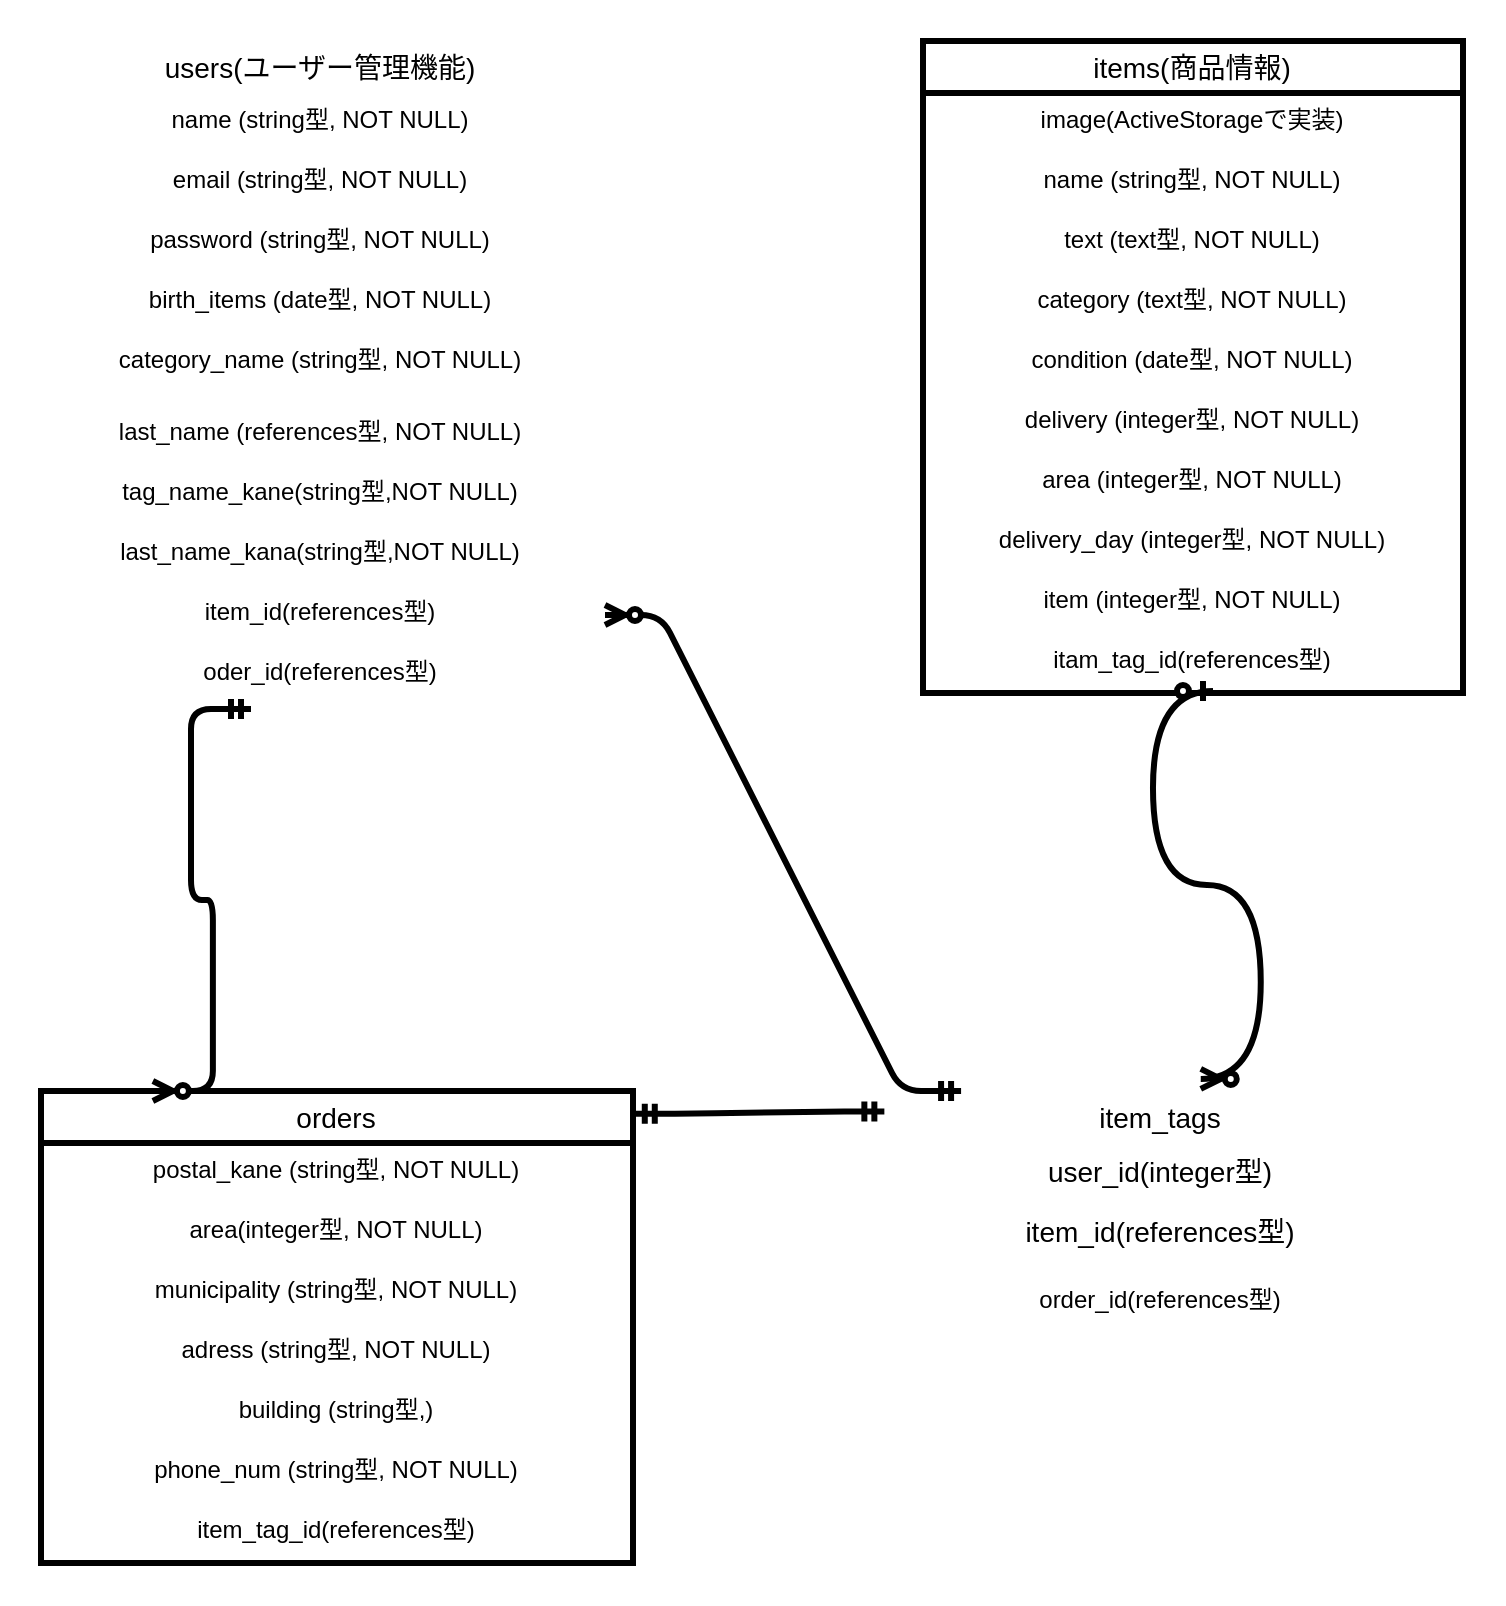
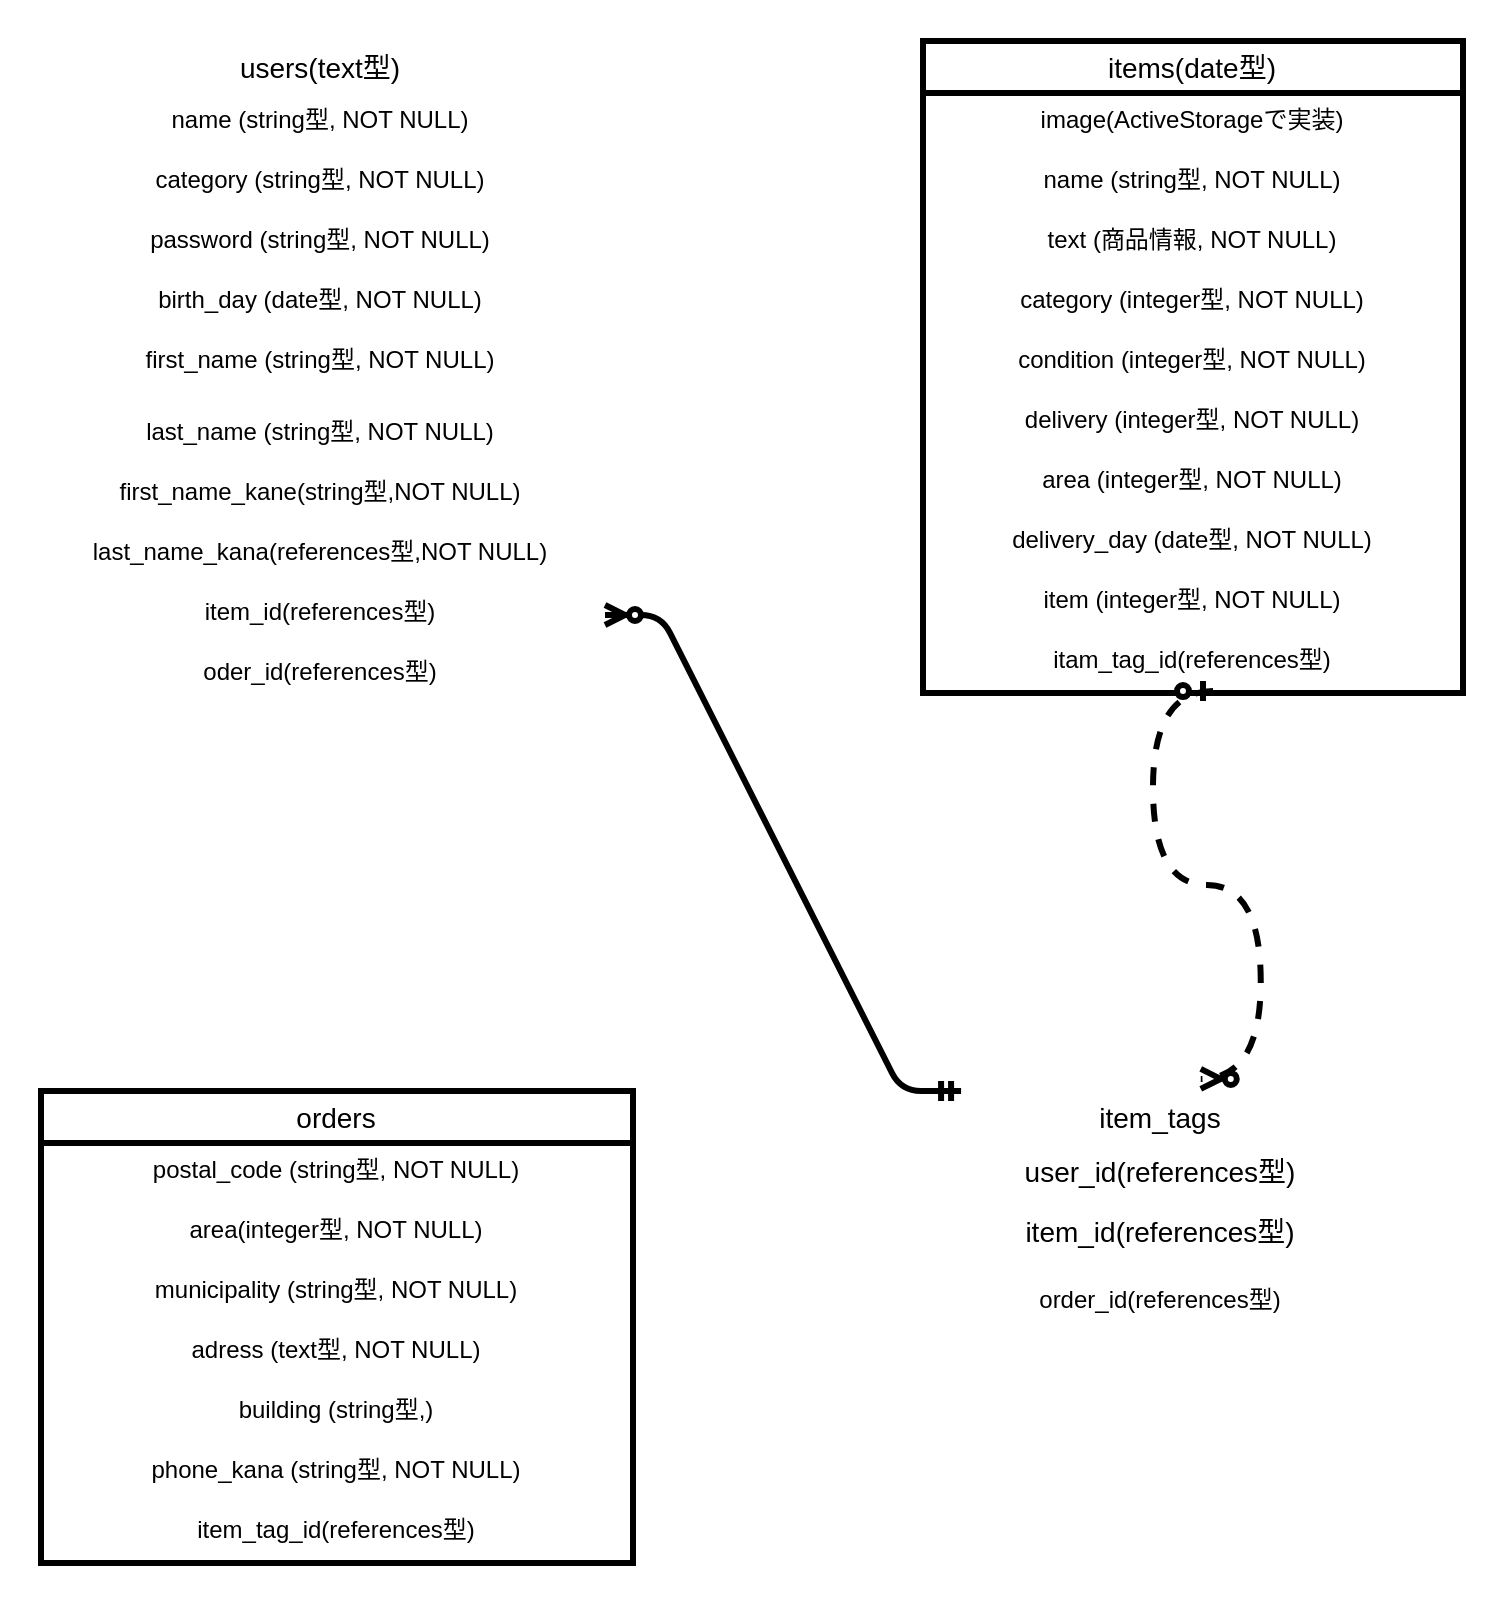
node "users(ユーザー管理機能)": label "users(ユーザー管理機能)" -> "users(text型)"
node "items(商品情報)": label "items(商品情報)" -> "items(date型)"
node "email (string型, NOT NULL)": label "email (string型, NOT NULL)" -> "category (string型, NOT NULL)"
node "text (text型, NOT NULL)": label "text (text型, NOT NULL)" -> "text (商品情報, NOT NULL)"
node "birth_items (date型, NOT NULL)": label "birth_items (date型, NOT NULL)" -> "birth_day (date型, NOT NULL)"
node "category (text型, NOT NULL)": label "category (text型, NOT NULL)" -> "category (integer型, NOT NULL)"
node "category_name (string型, NOT NULL)": label "category_name (string型, NOT NULL)" -> "first_name (string型, NOT NULL)"
node "condition (date型, NOT NULL)": label "condition (date型, NOT NULL)" -> "condition (integer型, NOT NULL)"
node "last_name (references型, NOT NULL)": label "last_name (references型, NOT NULL)" -> "last_name (string型, NOT NULL)"
node "tag_name_kane(string型,NOT NULL)": label "tag_name_kane(string型,NOT NULL)" -> "first_name_kane(string型,NOT NULL)"
node "delivery_day (integer型, NOT NULL)": label "delivery_day (integer型, NOT NULL)" -> "delivery_day (date型, NOT NULL)"
node "last_name_kana(string型,NOT NULL)": label "last_name_kana(string型,NOT NULL)" -> "last_name_kana(references型,NOT NULL)"
edge "itam_tag_id(references型)" -- "item_tags": style solid -> dashed
edge "oder_id(references型)" -- "orders": removed
edge "item_tags" -- "orders": removed
node "postal_kane (string型, NOT NULL)": label "postal_kane (string型, NOT NULL)" -> "postal_code (string型, NOT NULL)"
node "user_id(integer型)": label "user_id(integer型)" -> "user_id(references型)"
node "adress (string型, NOT NULL)": label "adress (string型, NOT NULL)" -> "adress (text型, NOT NULL)"
node "phone_num (string型, NOT NULL)": label "phone_num (string型, NOT NULL)" -> "phone_kana (string型, NOT NULL)"
